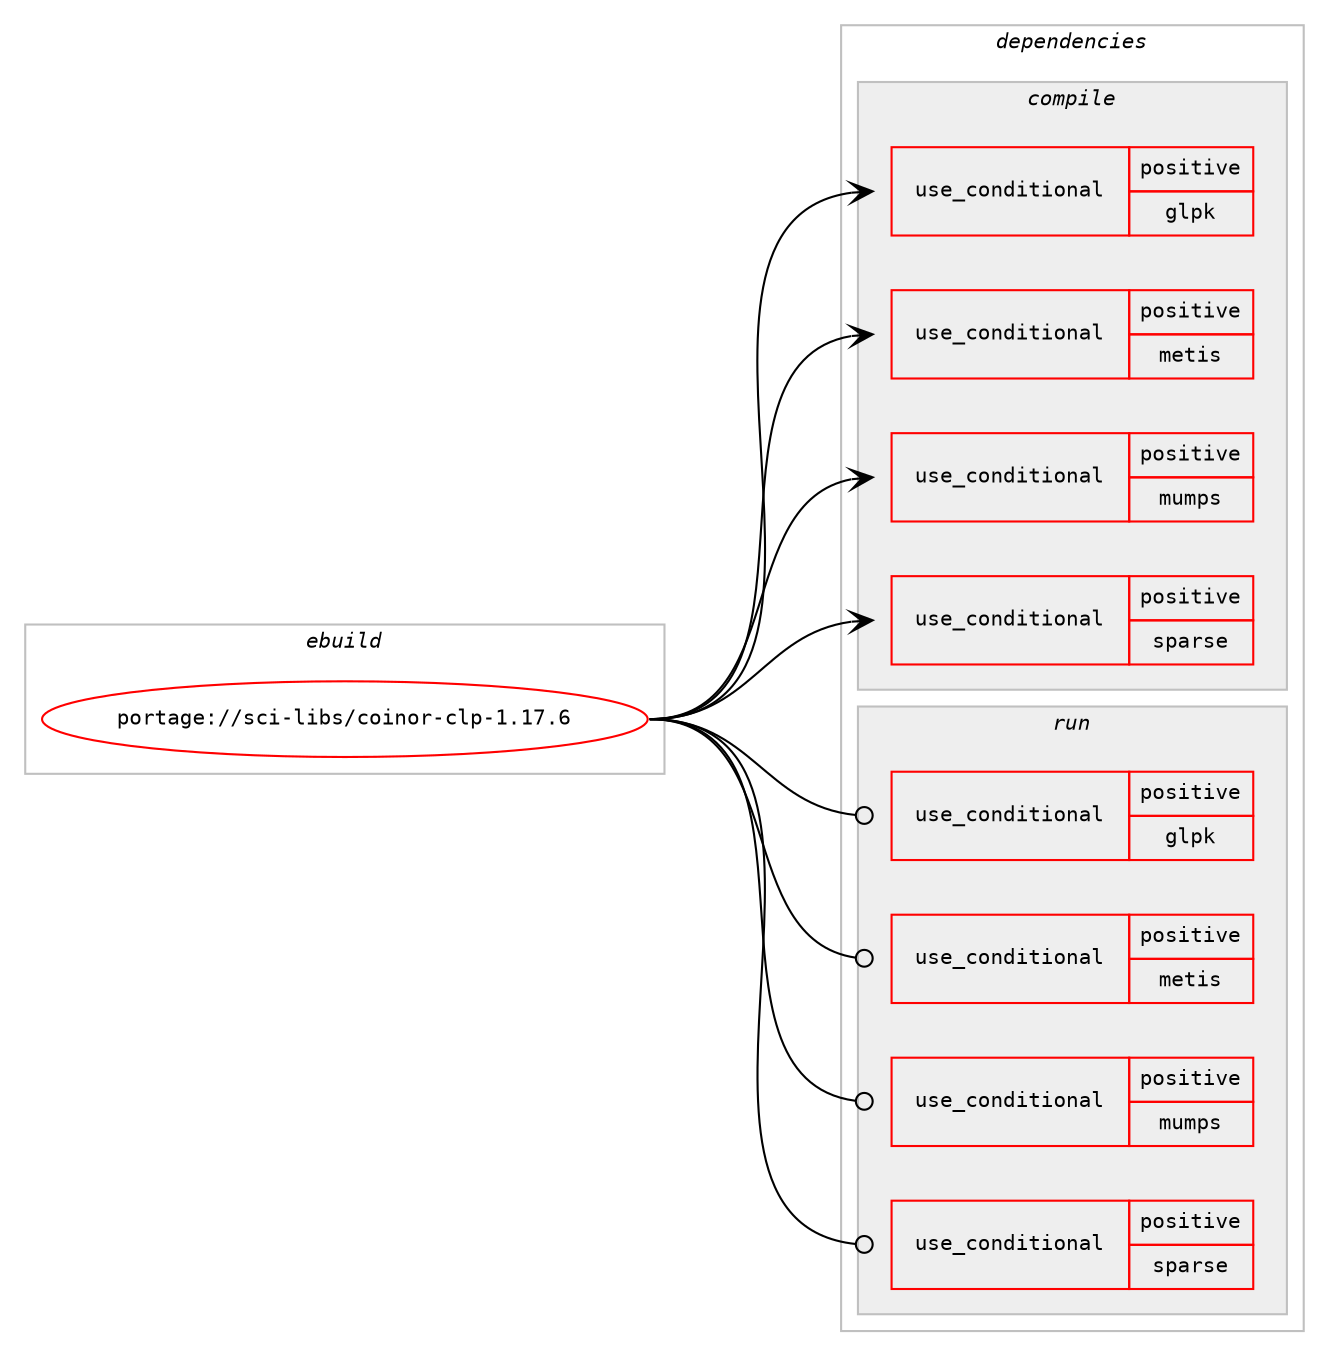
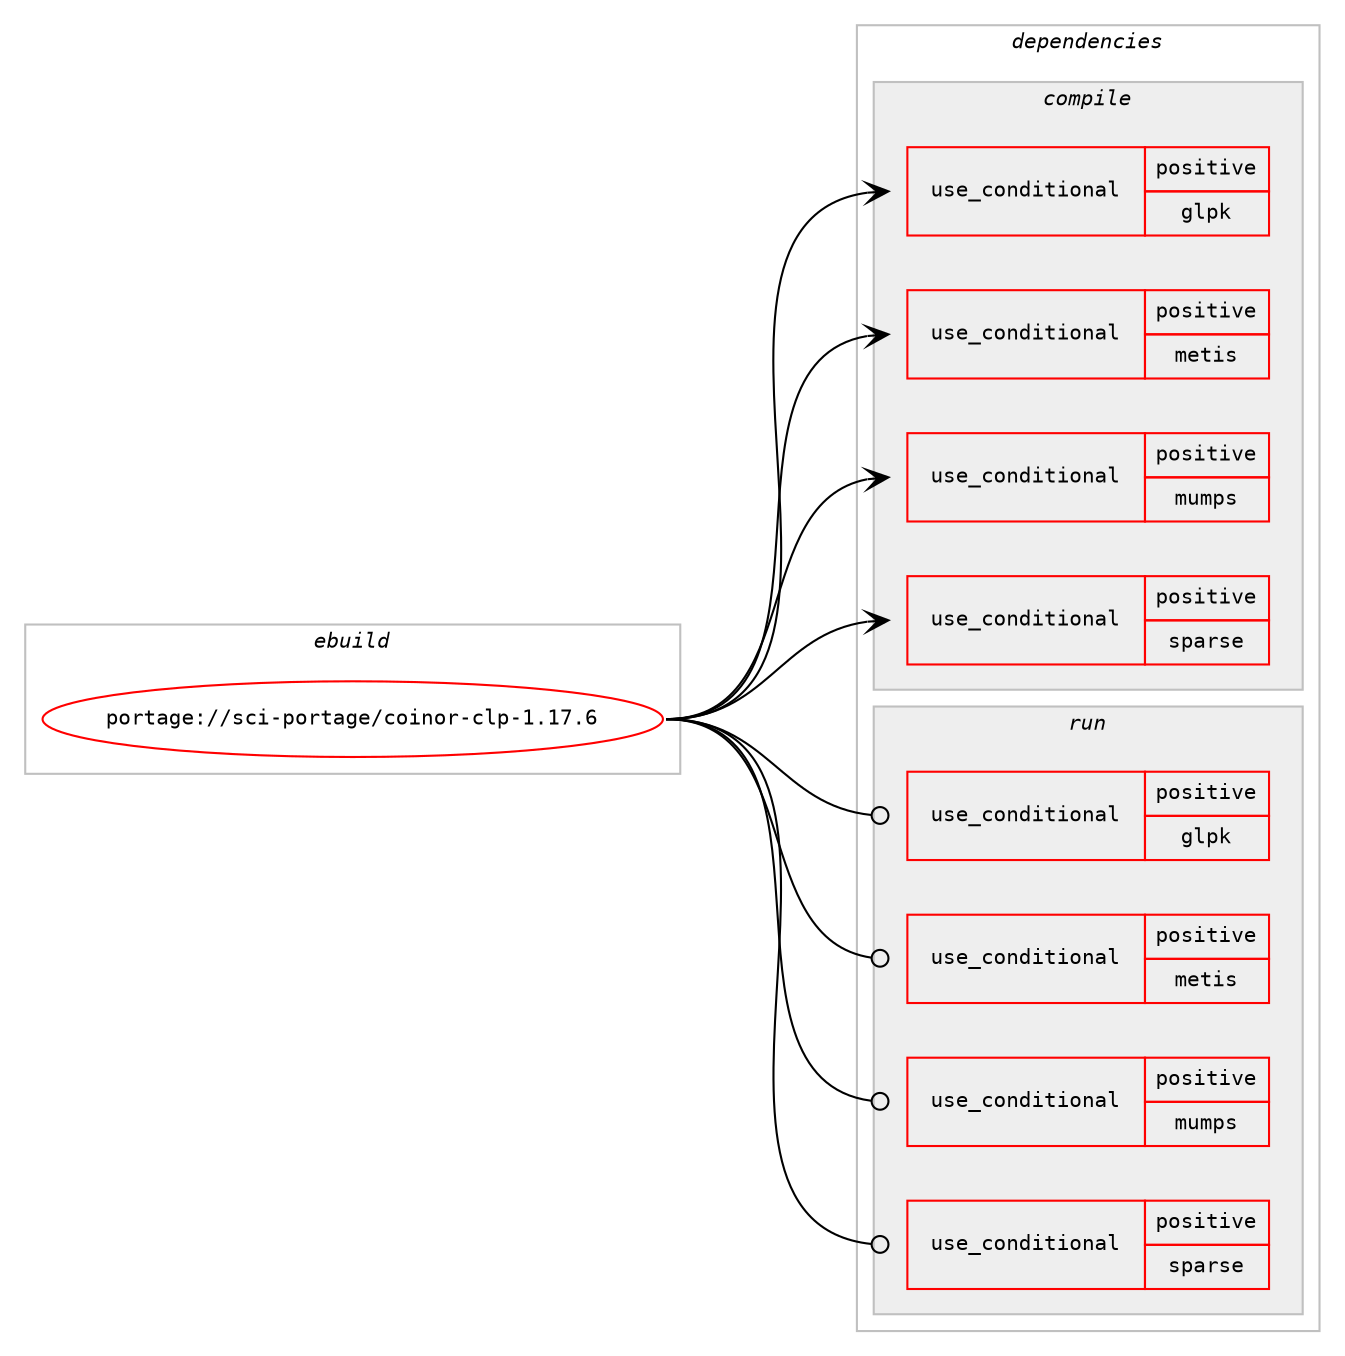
node "portage://sci-libs/coinor-clp-1.17.6": label "portage://sci-libs/coinor-clp-1.17.6" -> "portage://sci-portage/coinor-clp-1.17.6"
